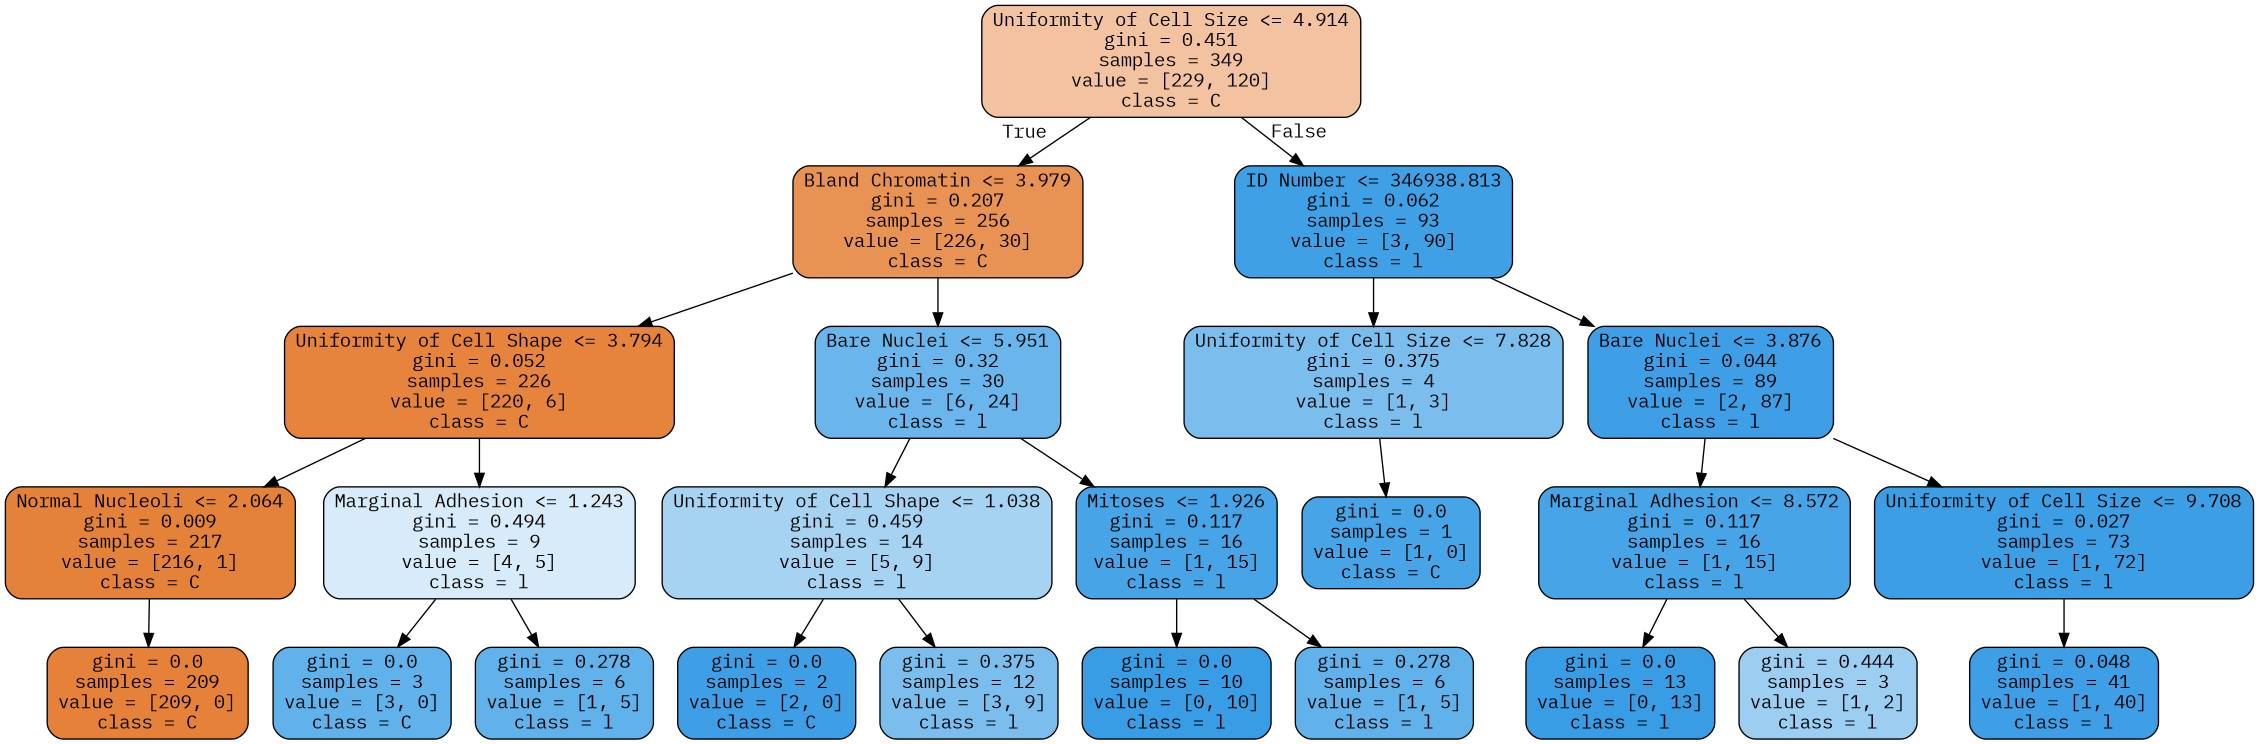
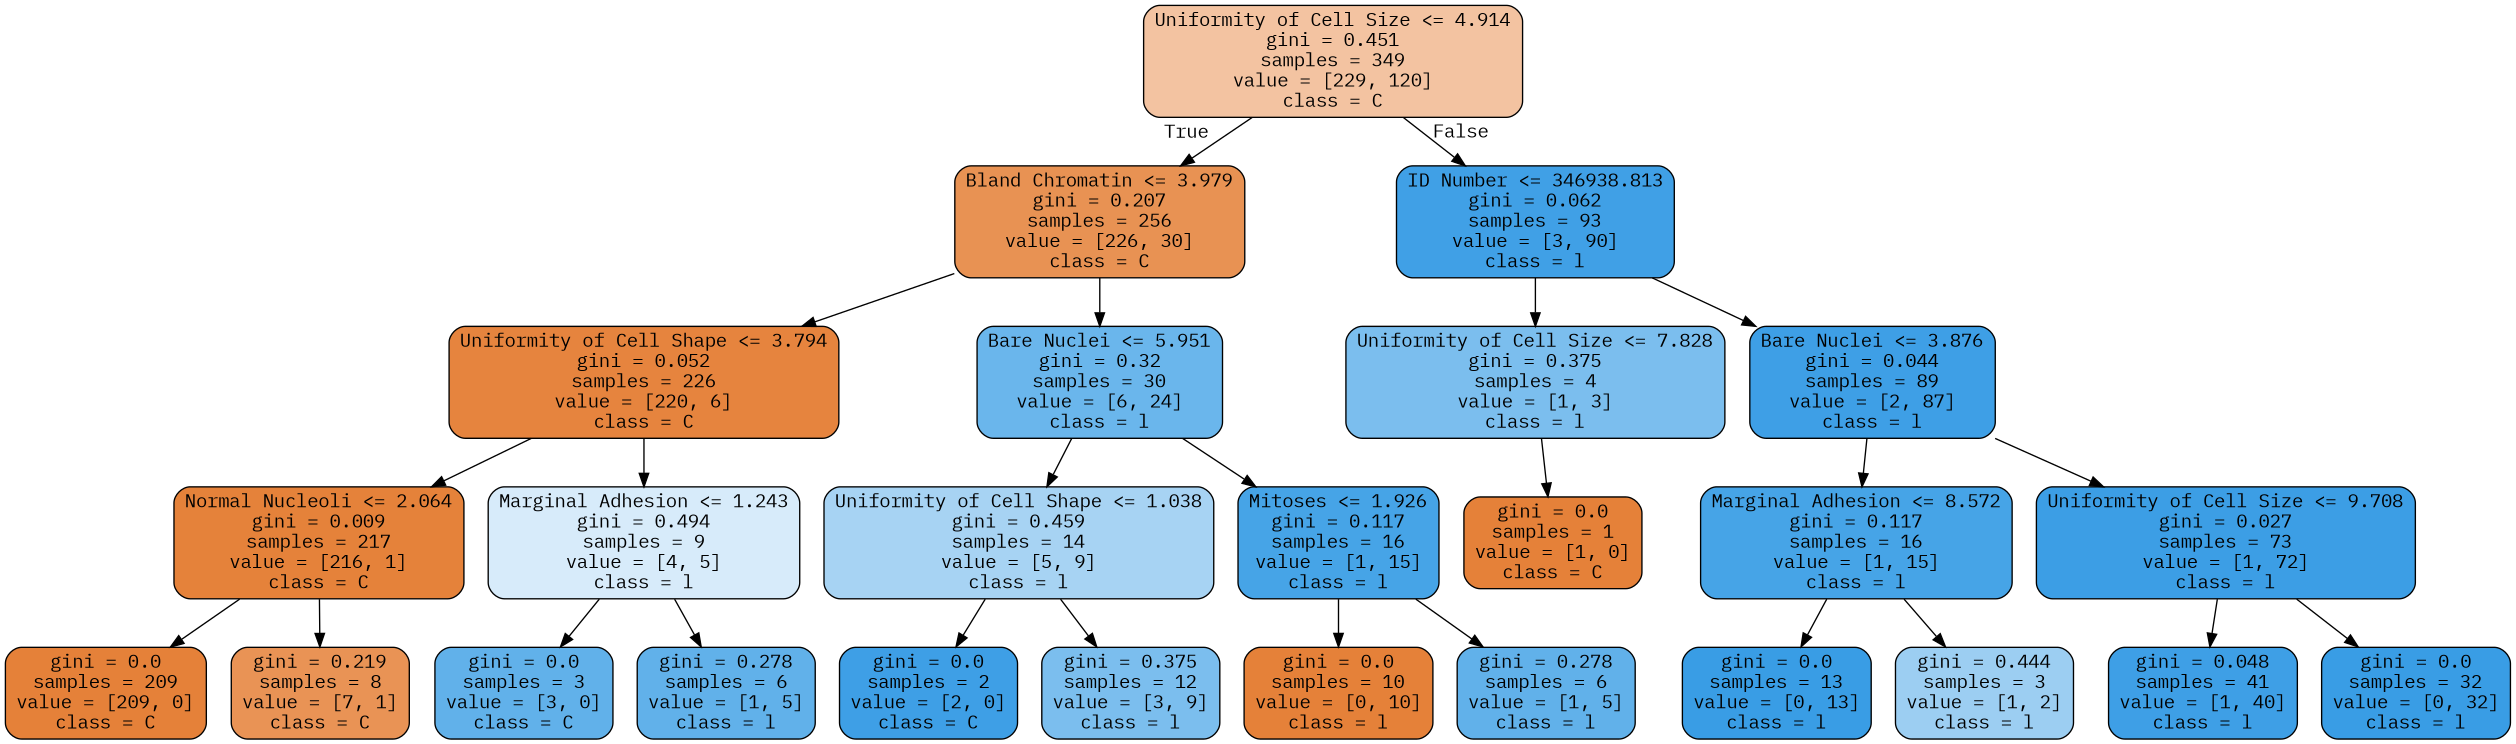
node "gini = 0.0 samples = 1 value = [1, 0] class = C": fillcolor #46a4e7 -> #e58139
node "gini = 0.219 samples = 8 value = [7, 1] class = C": added
node "gini = 0.0 samples = 10 value = [0, 10] class = l": fillcolor #399de5 -> #e58139
node "gini = 0.0 samples = 32 value = [0, 32] class = l": added
